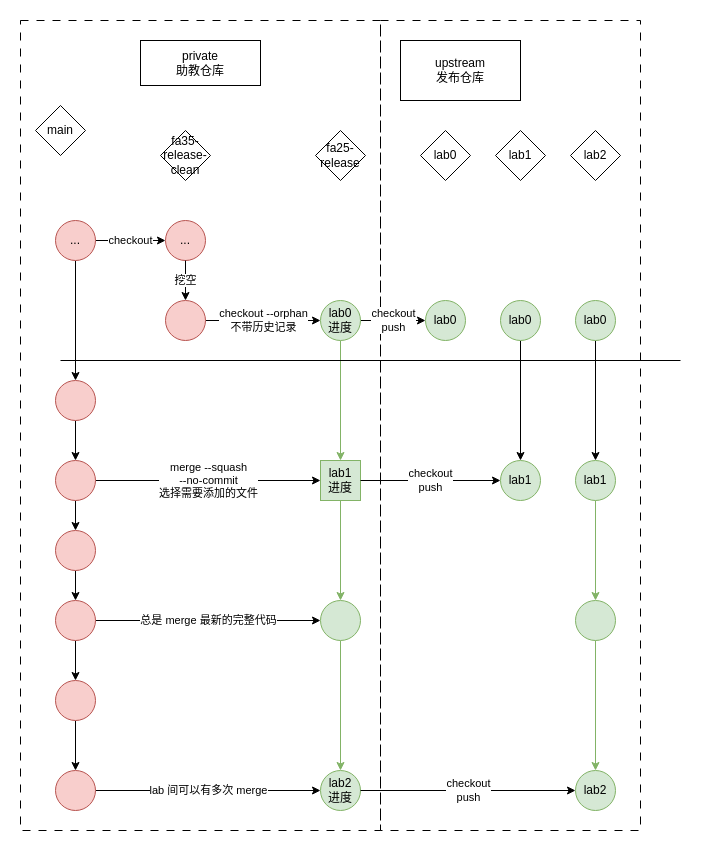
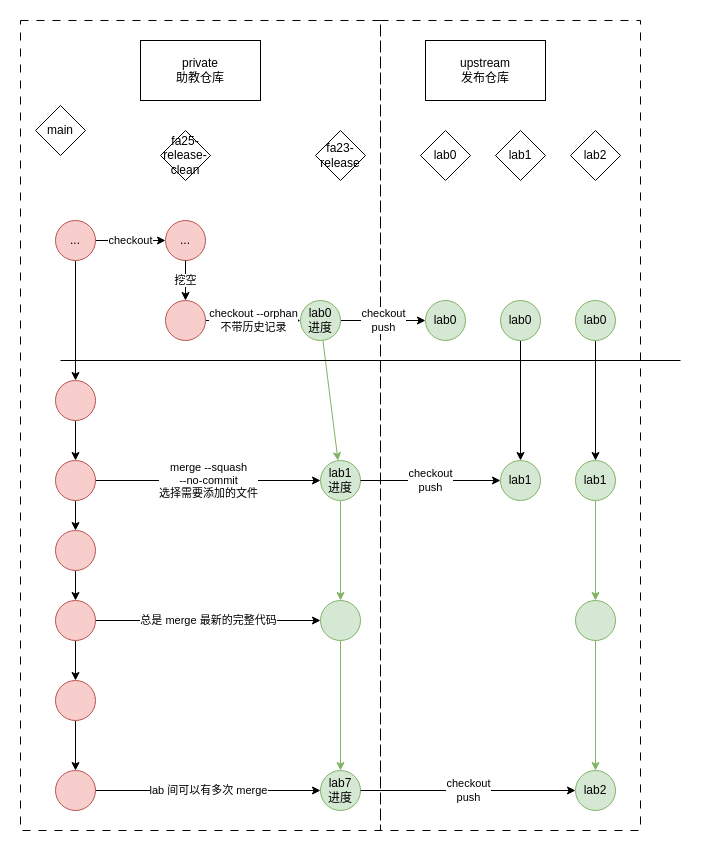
node "private 助教仓库": size 120x45 -> 120x60
node "upstream 发布仓库": moved (461, 71) -> (486, 71)
node "fa35-release-clean": label "fa35-release-clean" -> "fa25-release-clean"
node "fa25-release": label "fa25-release" -> "fa23-release"
node "lab0 进度": moved (341, 321) -> (321, 321)
node "lab1 进度": shape rectangle -> ellipse
node "lab2 进度": label "lab2 进度" -> "lab7 进度"
